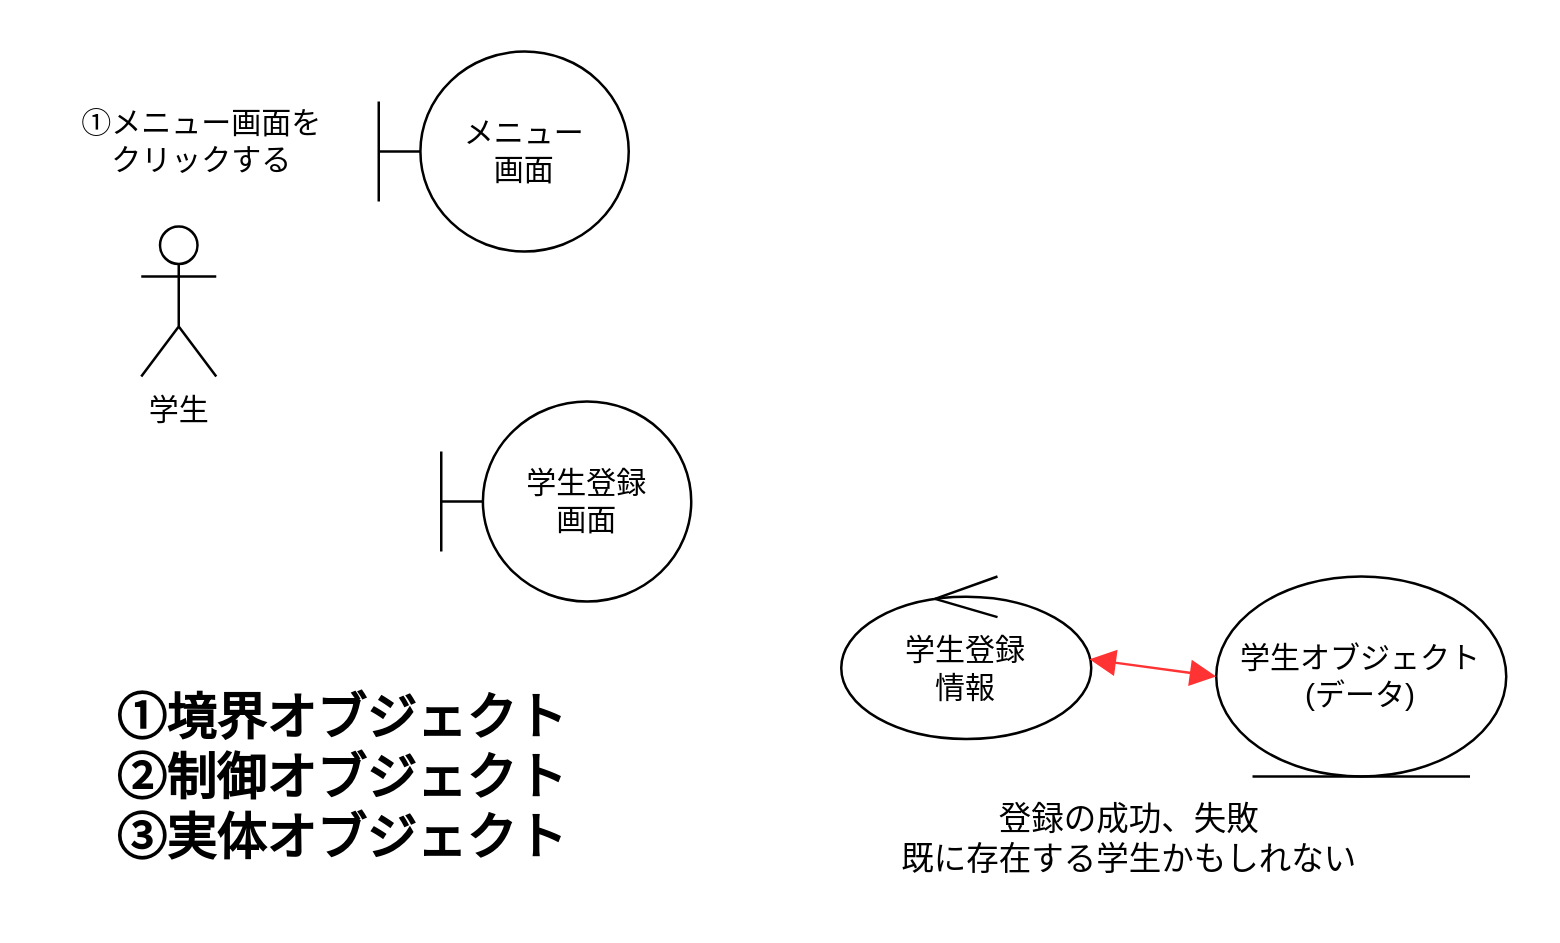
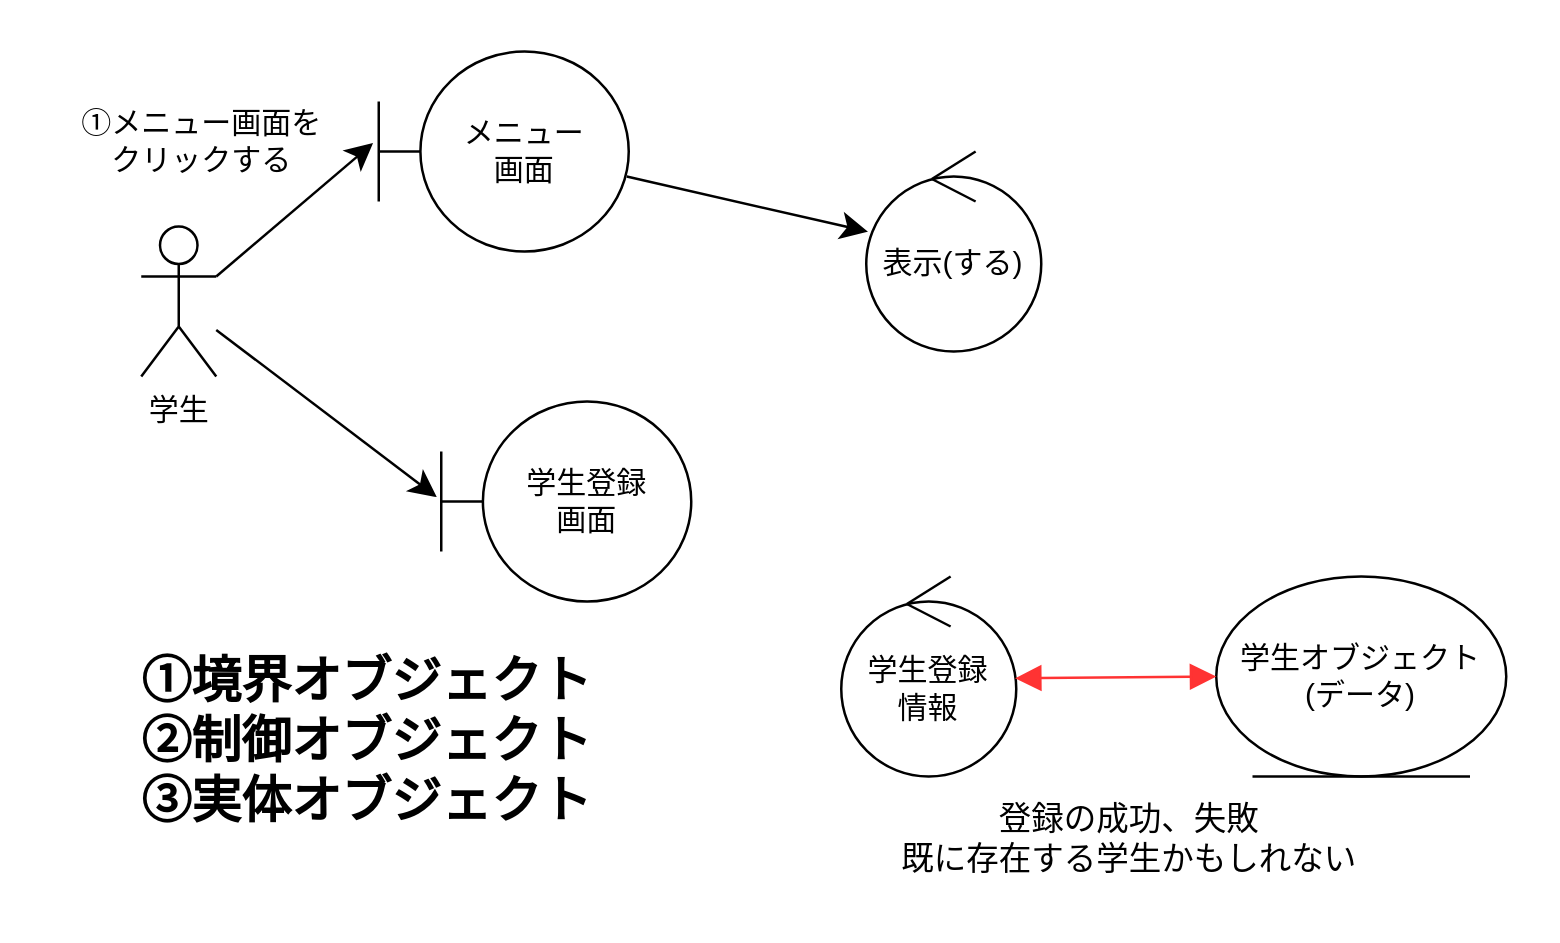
edge "メニュー 画面" -> "表示(する)": added
edge "学生" -> "メニュー 画面": added
node "表示(する)": added
edge "学生" -> "学生登録 画面": added
node "学生登録 情報": size 250x163 -> 175x200
node "①境界オブジェクト ②制御オブジェクト ③実体オブジェクト": moved (341, 776) -> (366, 739)
